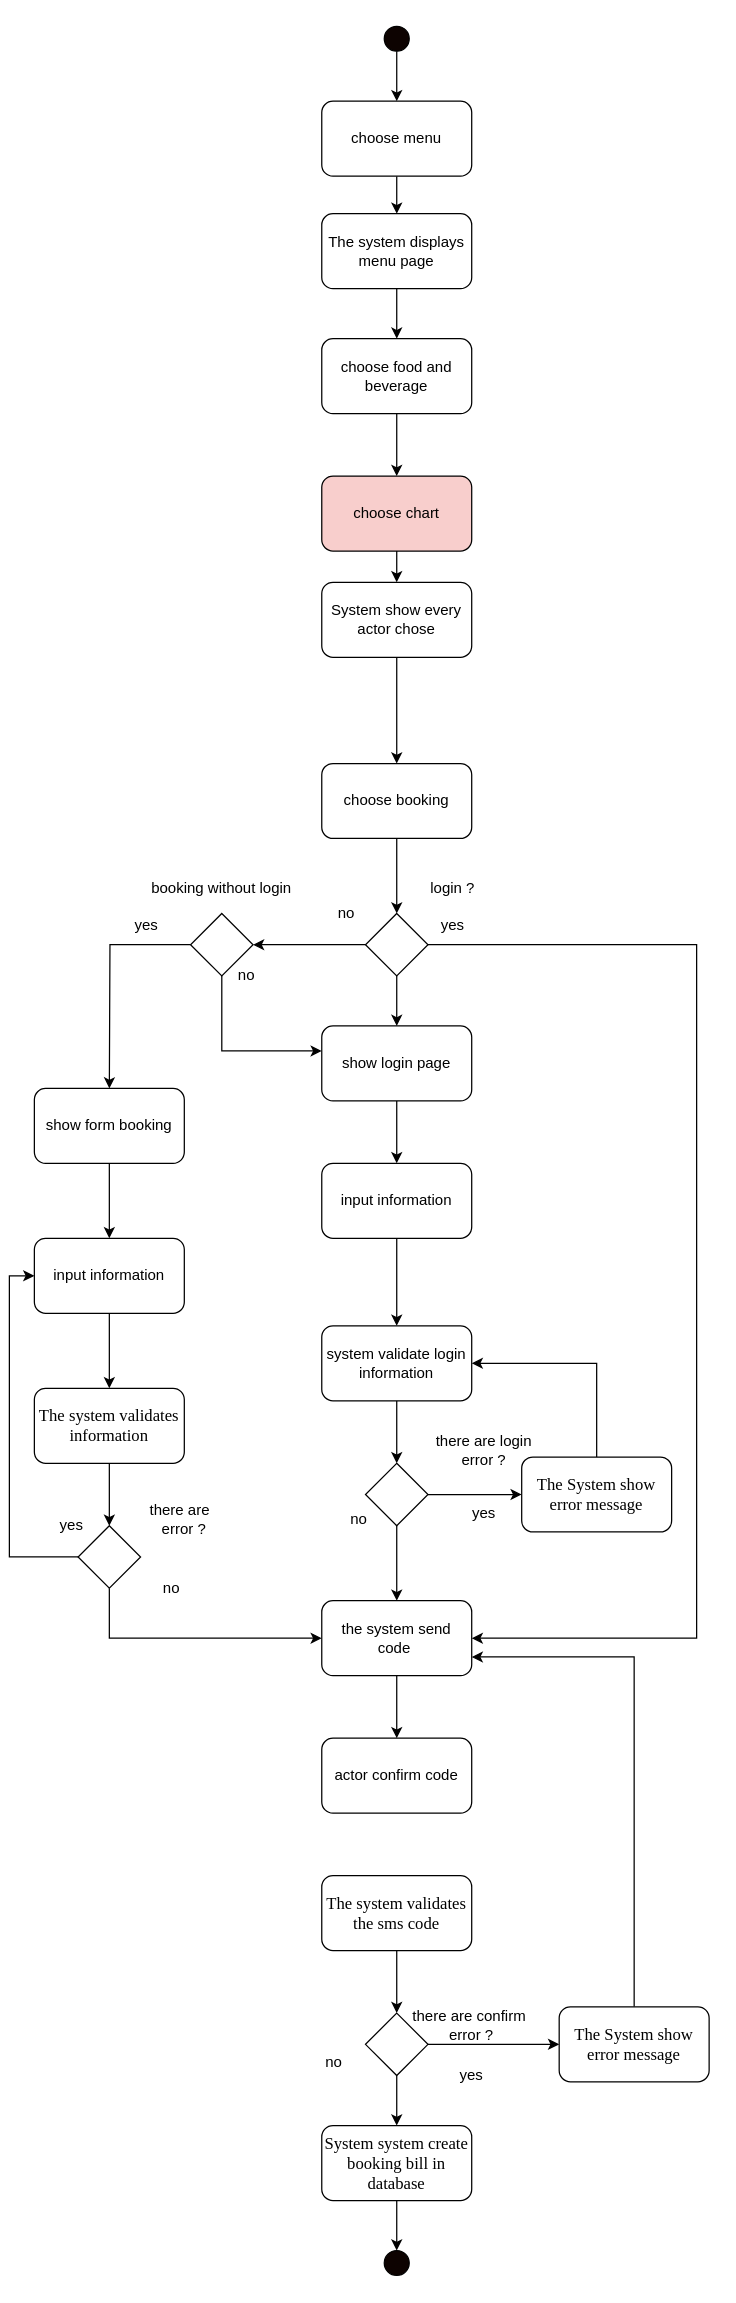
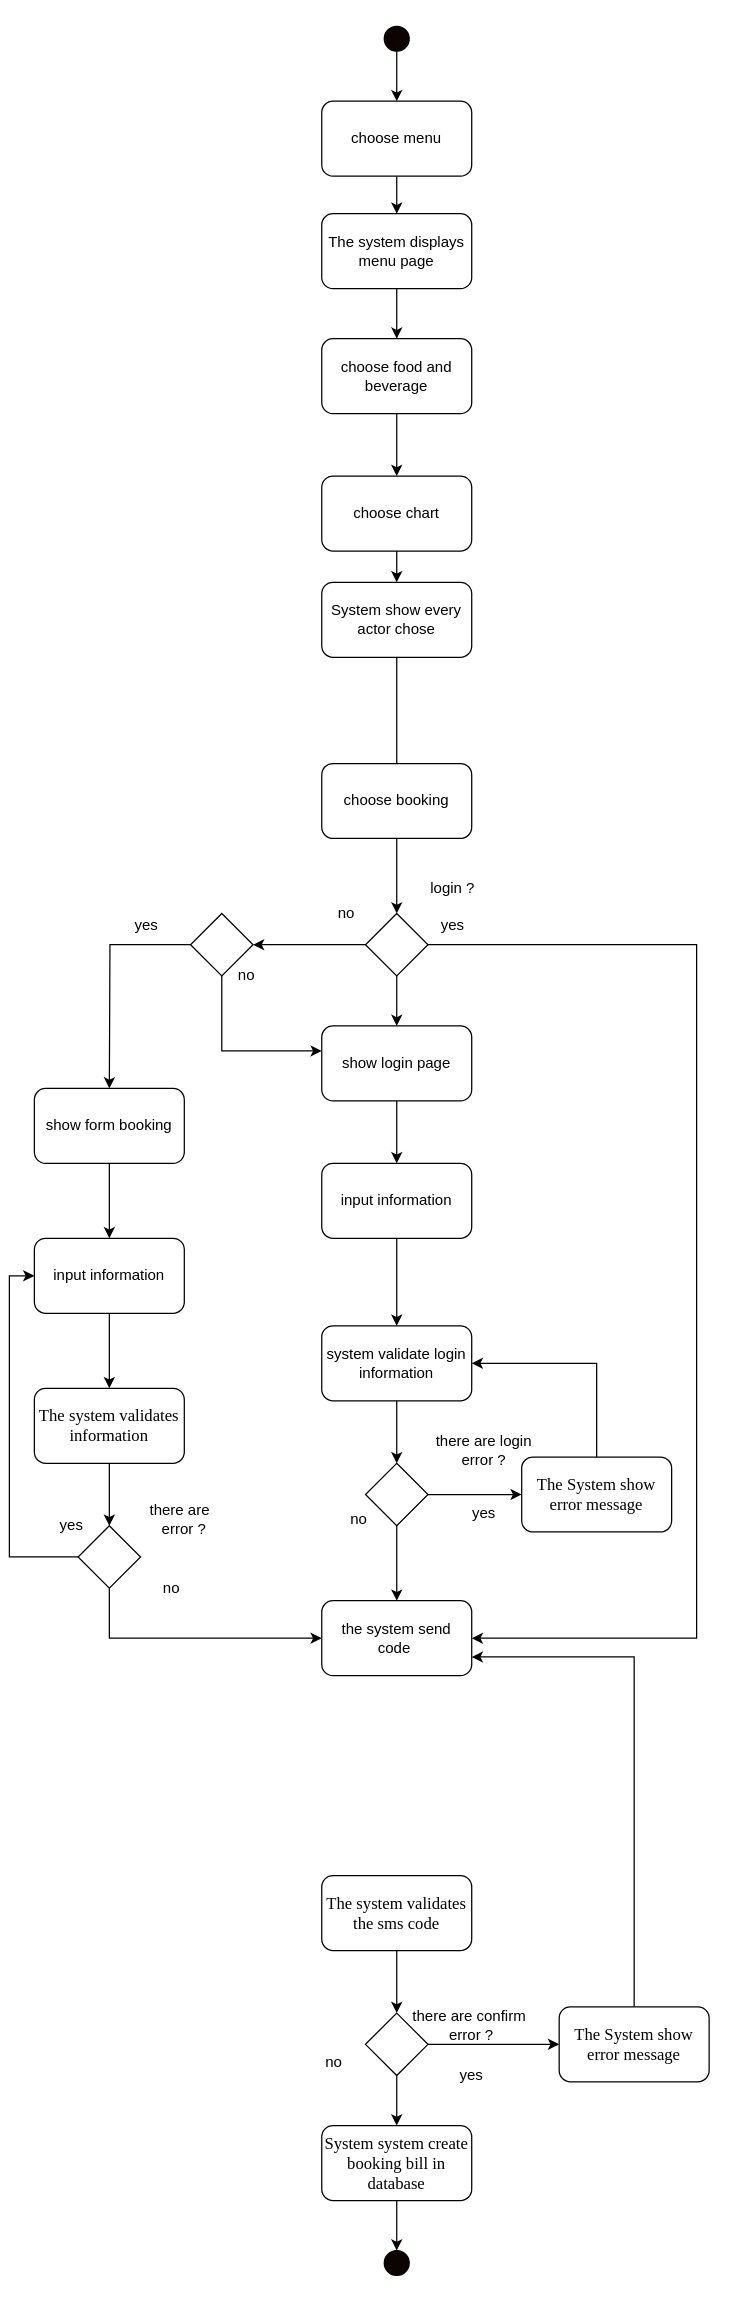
node "choose chart": fillcolor #f8cecc -> #ffffff
edge "System show every actor chose" -> "choose booking": arrowhead classic -> none
node "booking without login": removed
edge "the system send code" -> "actor confirm code": removed
node "actor confirm code": removed
